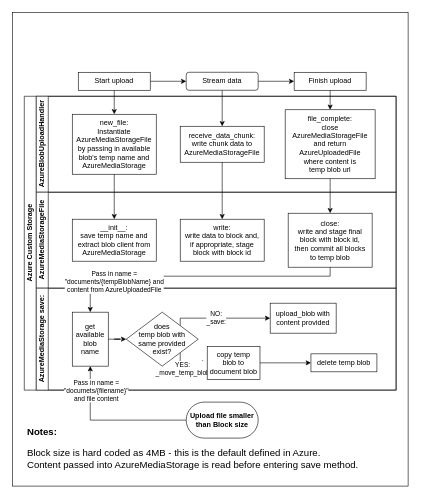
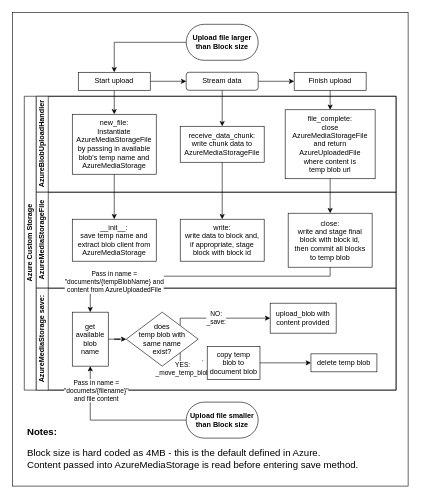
edge "Upload file larger than Block size" -> "Start upload": added
node "Upload file larger than Block size": added
node "does temp blob with same provided exist?": label "does temp blob with same provided exist?" -> "does temp blob with same name exist?"
